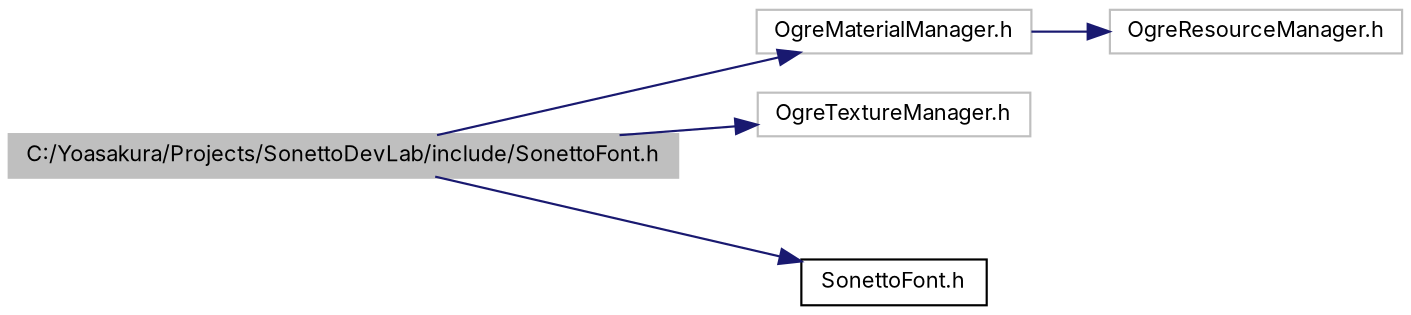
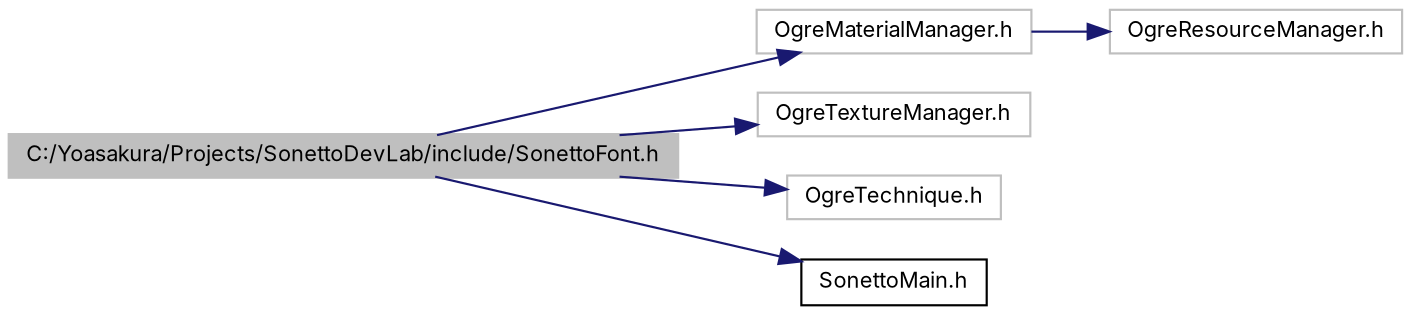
node "OgreTechnique.h": added
node "SonettoFont.h": label "SonettoFont.h" -> "SonettoMain.h"
